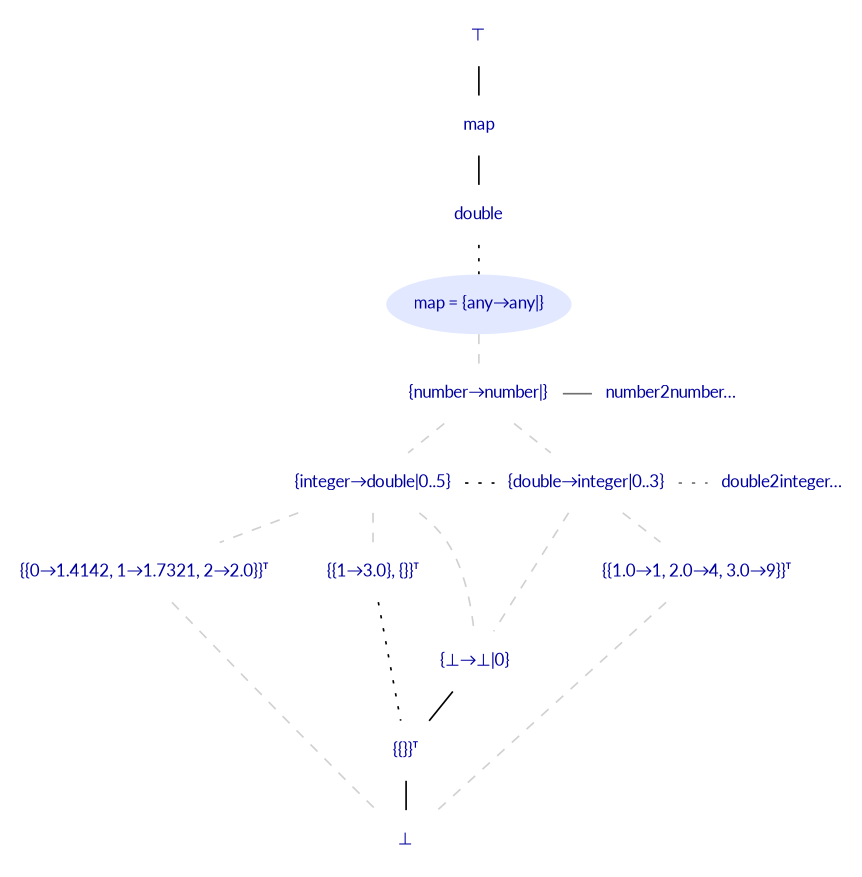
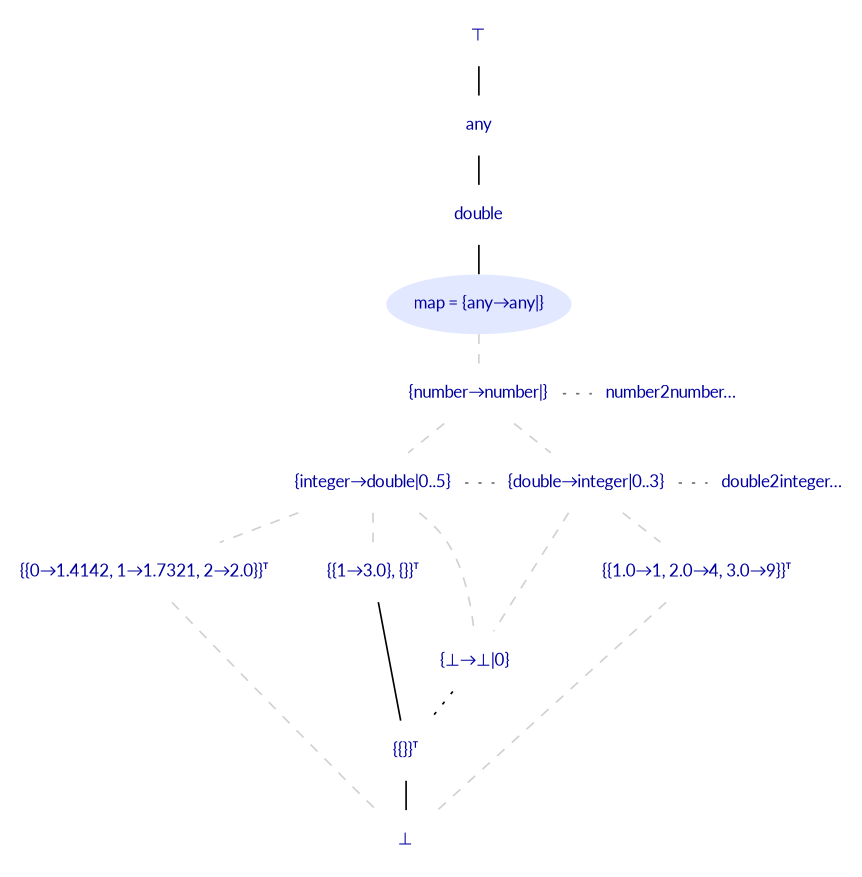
node "map": label "map" -> "any"
edge "double" -- "map = {any→any|}": style dotted -> solid
edge "{number→number|}" -- "number2number…": style solid -> dotted
edge "{integer→double|0..5}" -- "{double→integer|0..3}": color black -> #707070
edge "{{1→3.0}, {}}ᵀ" -- "{{}}ᵀ": style dotted -> solid
edge "{⊥→⊥|0}" -- "{{}}ᵀ": style solid -> dotted
